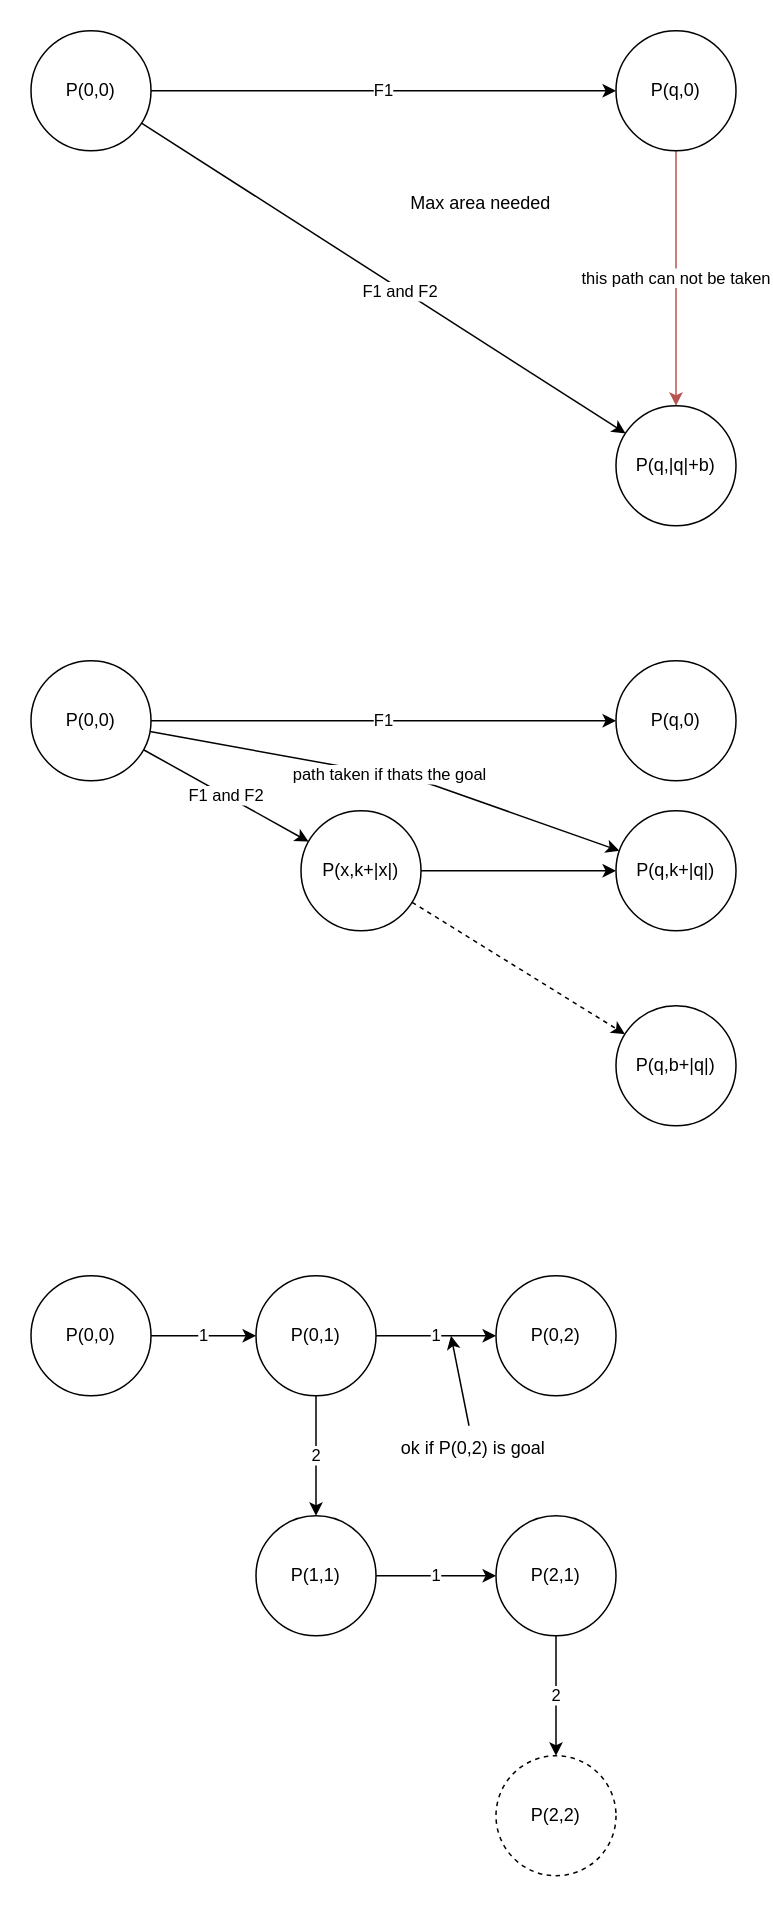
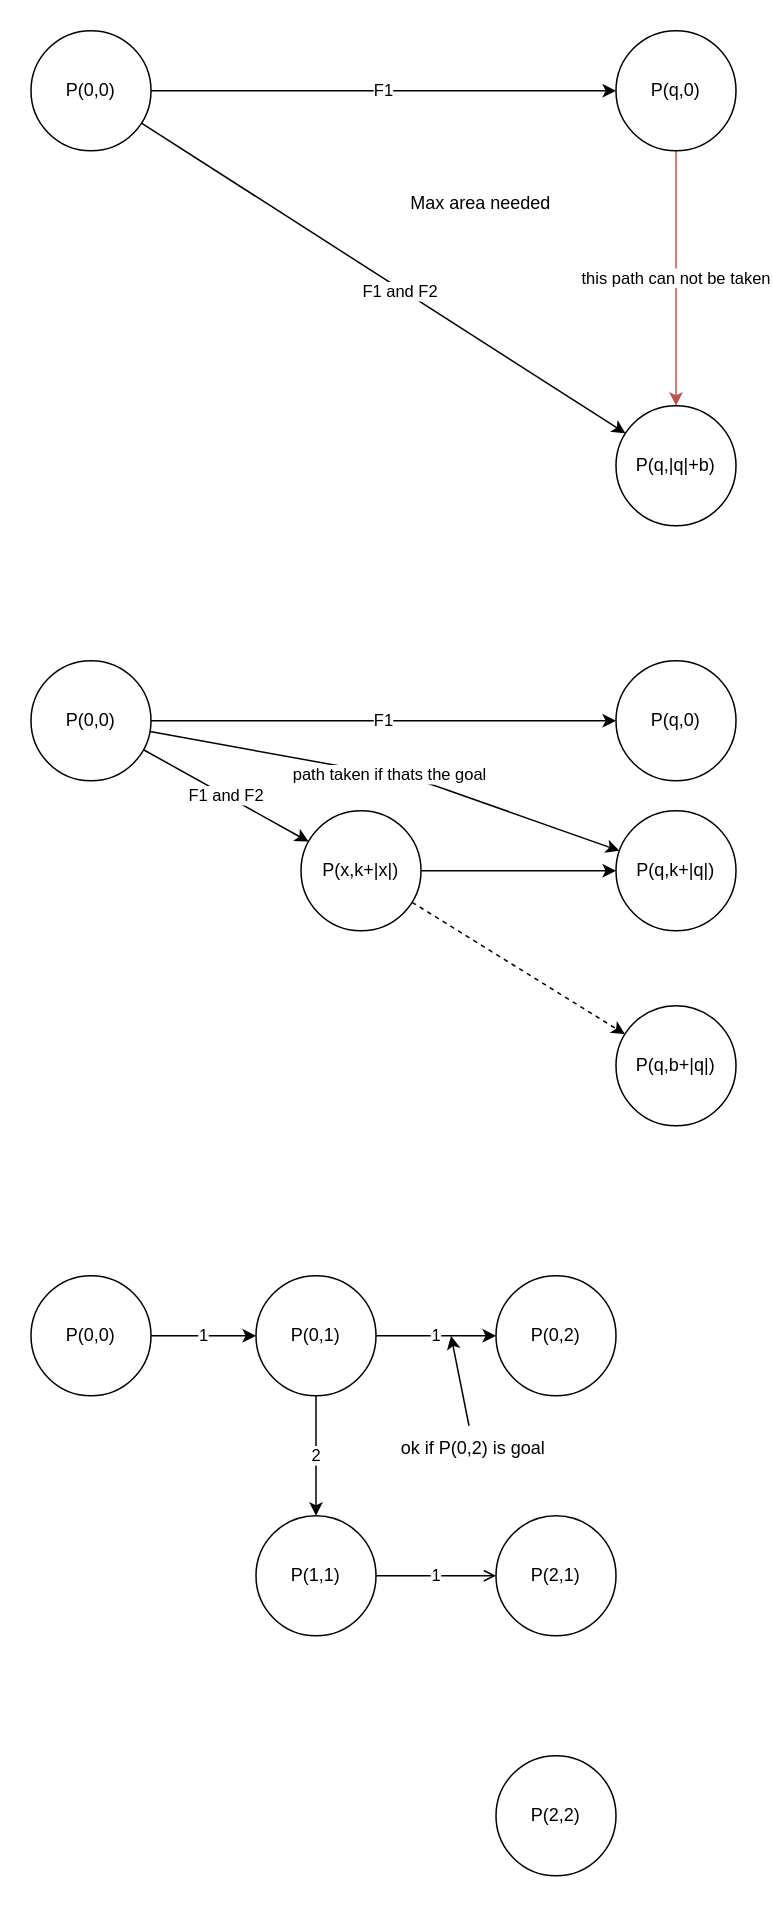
edge "P(1,1)" -> "P(2,1)": arrowhead classic -> open
edge "P(2,1)" -> "P(2,2)": removed, label "2"
node "P(2,2)": style dashed -> solid
